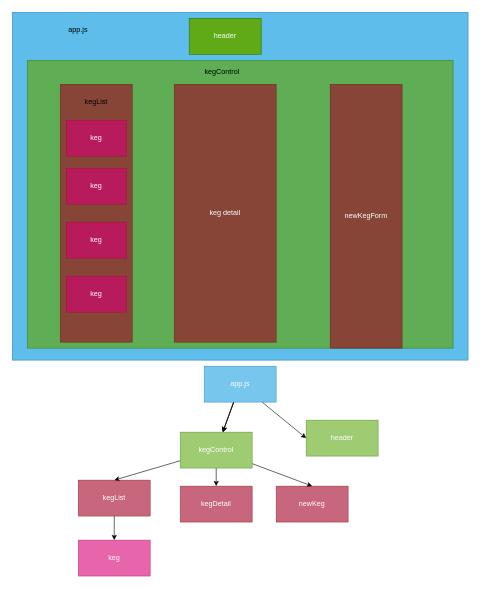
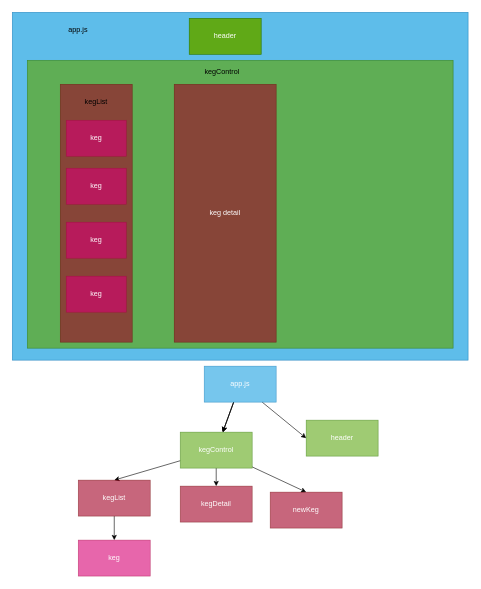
node "newKegForm": removed
node "newKeg": moved (312, 504) -> (306, 510)
